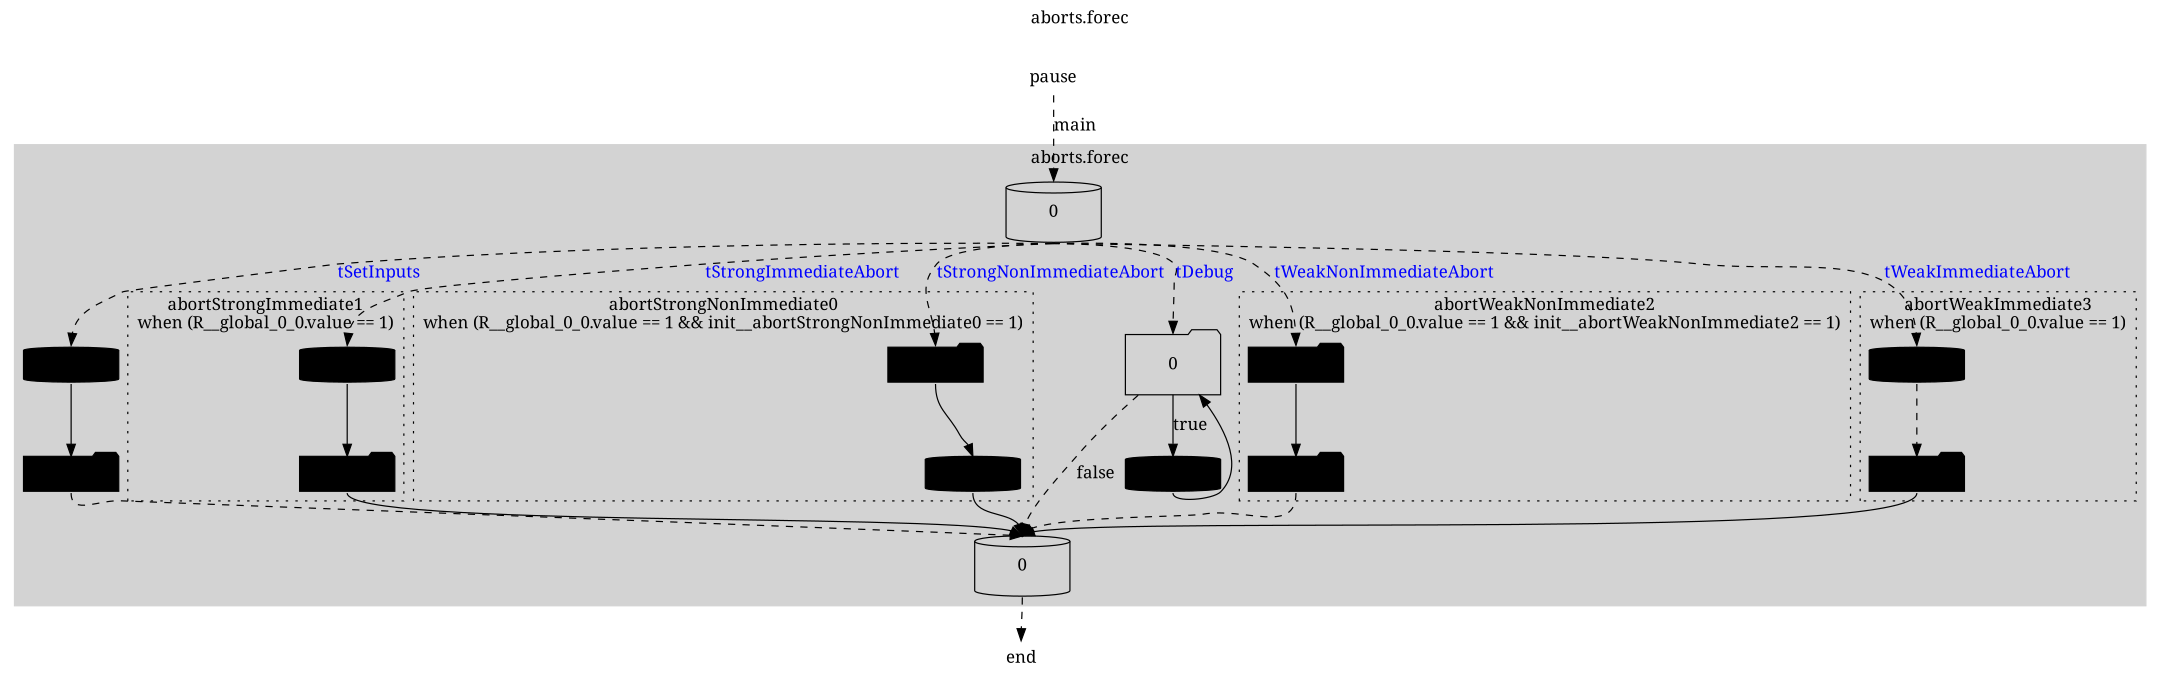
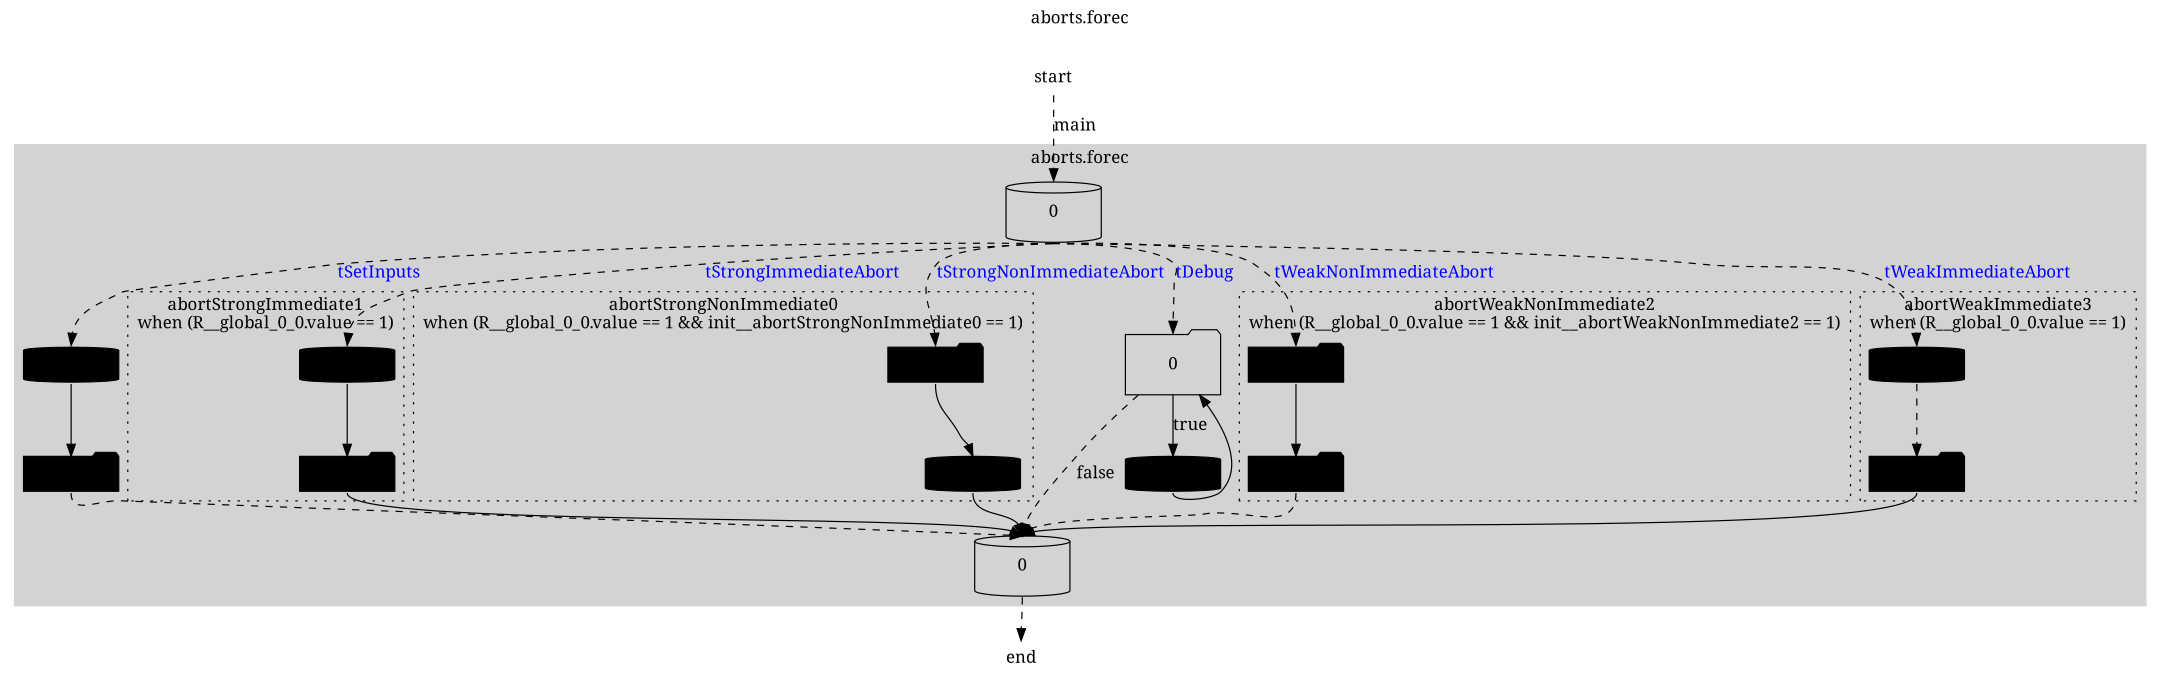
node "pause": label "pause" -> "start"
